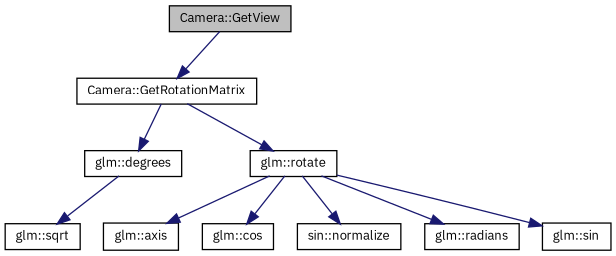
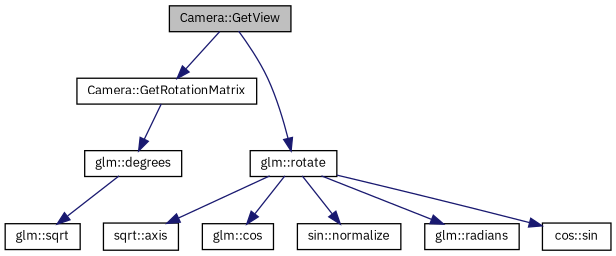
edge "Camera::GetRotationMatrix" -> "glm::rotate": now "Camera::GetView" -> "glm::rotate"
node "glm::axis": label "glm::axis" -> "sqrt::axis"
node "glm::sin": label "glm::sin" -> "cos::sin"
